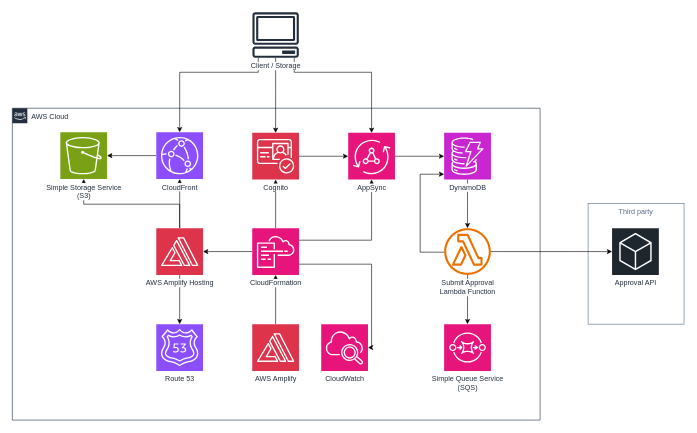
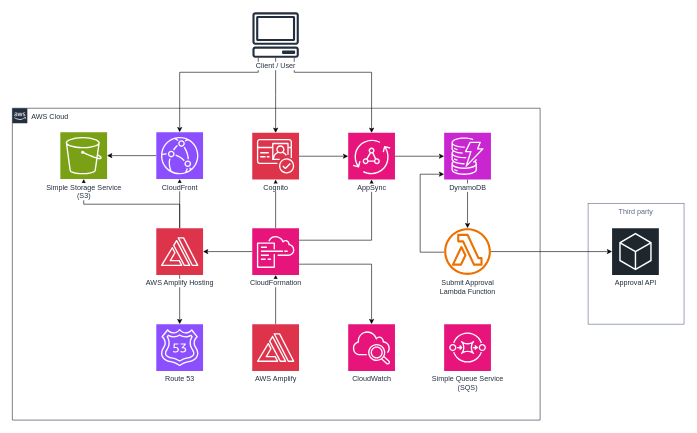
node "Client / Storage": label "Client / Storage" -> "Client / User"
edge "Submit Approval Lambda Function" -> "Simple Queue Service (SQS)": removed
node "CloudWatch": moved (345, 348) -> (372, 348)
